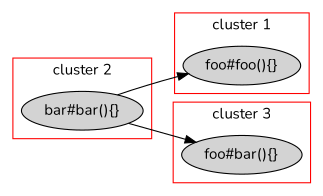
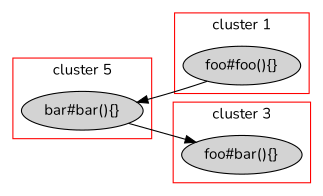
cluster "cluster 2": label "cluster 2" -> "cluster 5"
edge "bar#bar(){}" -> "foo#foo(){}": reversed
